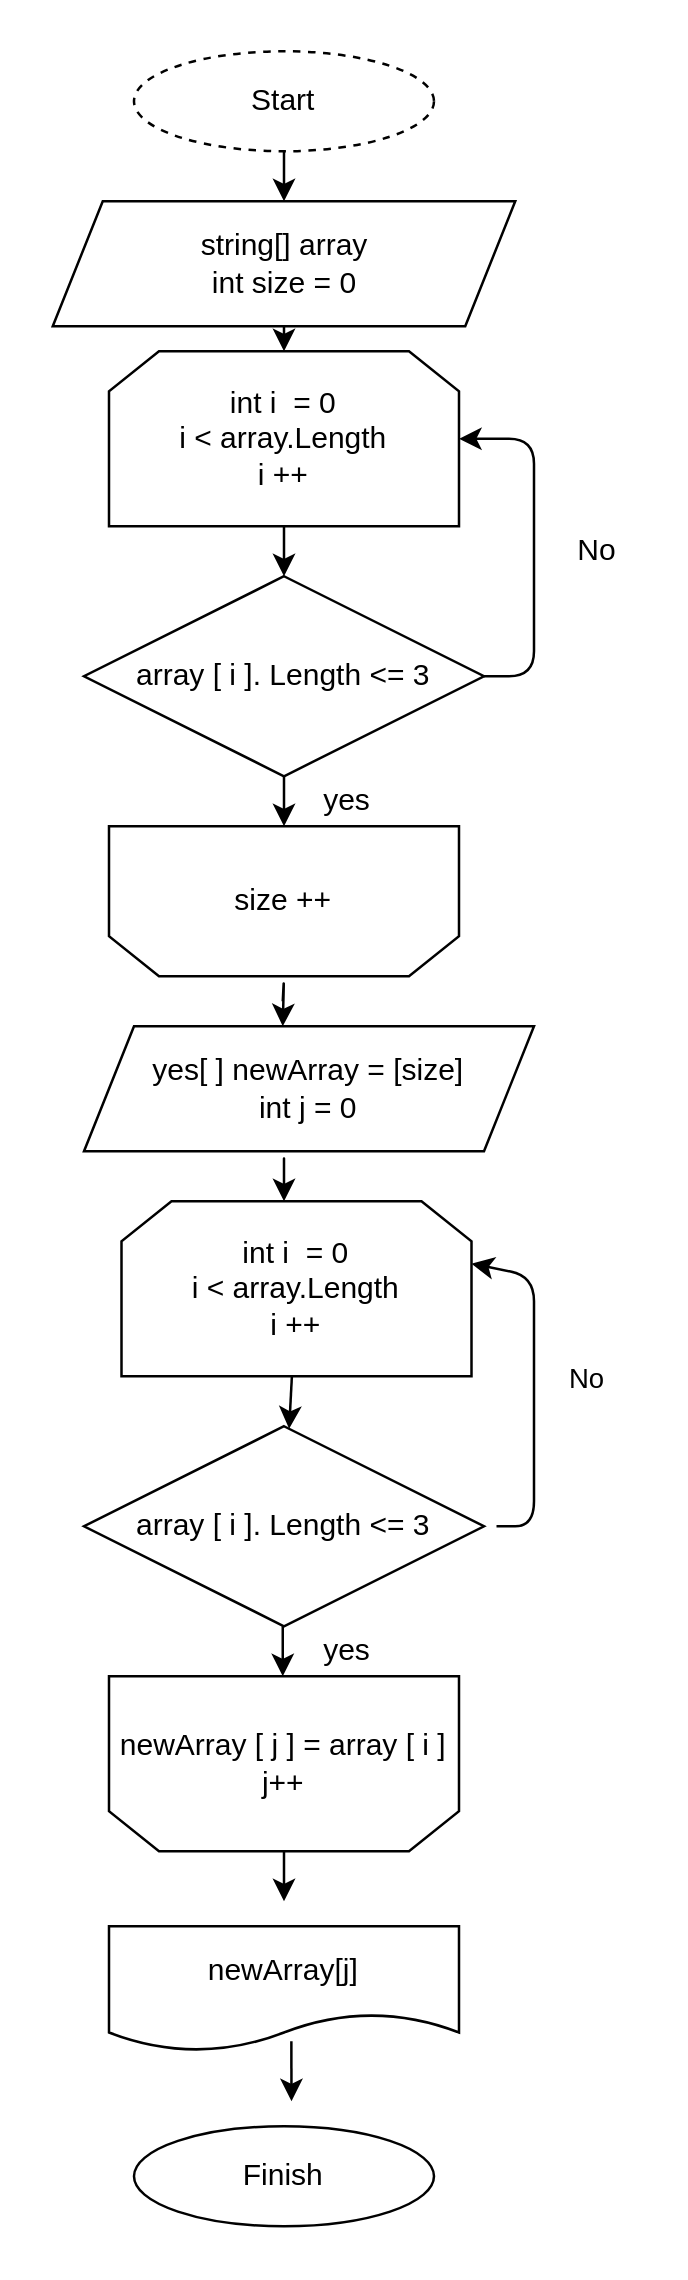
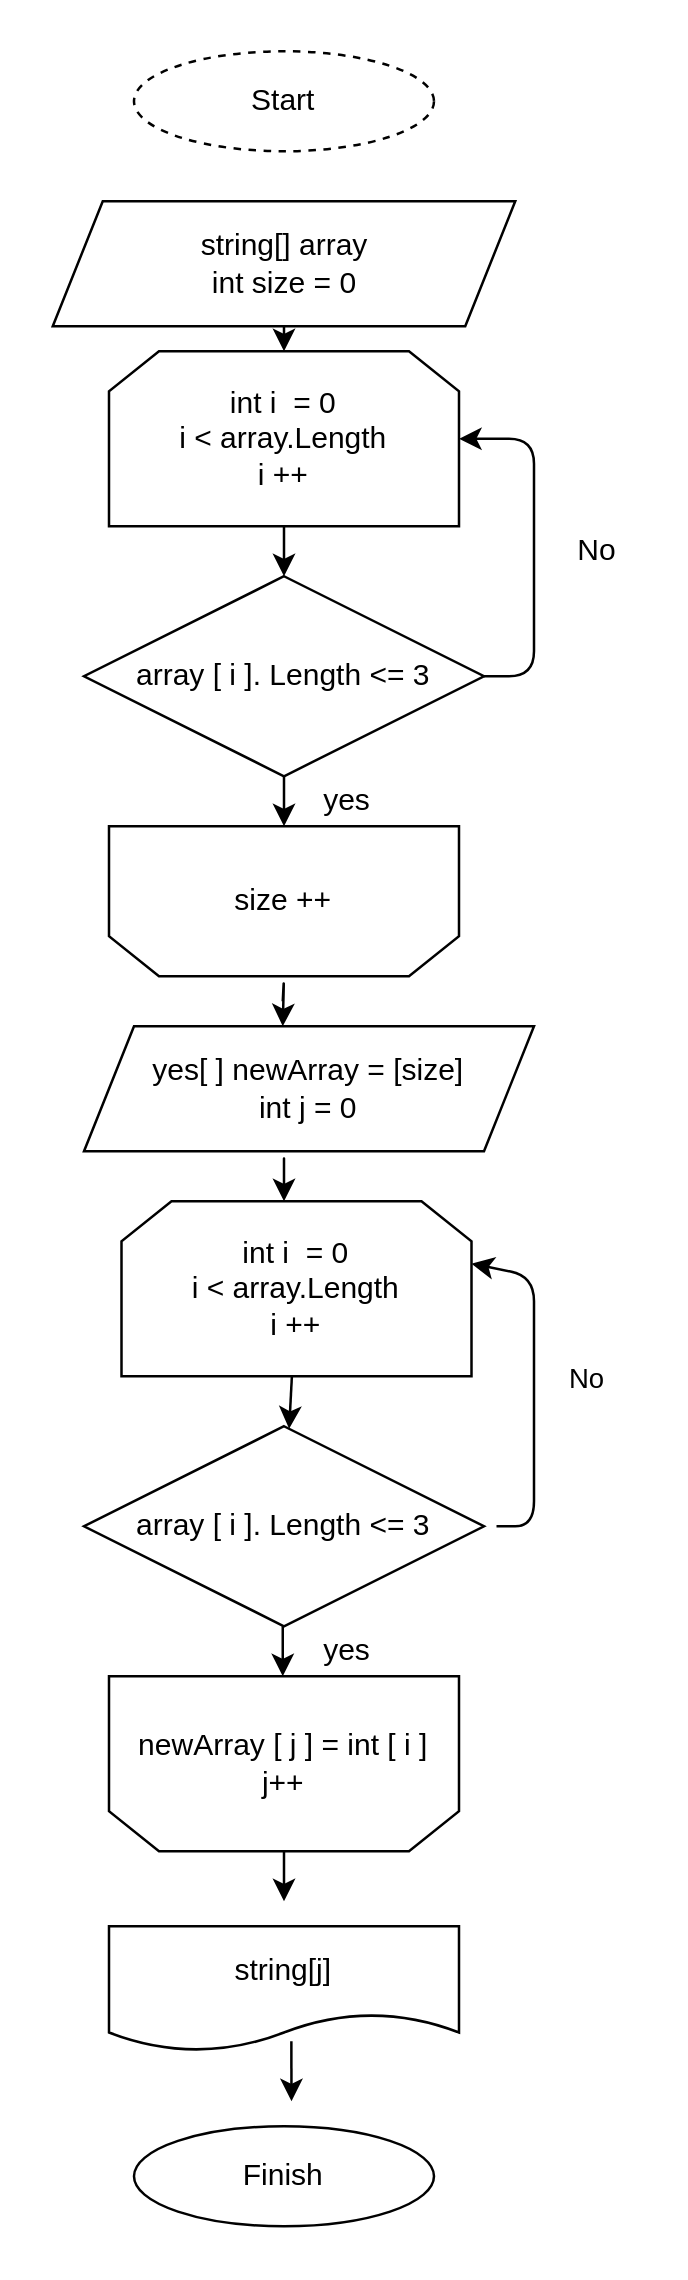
edge "Start" -> "string[] array int size = 0": removed
node "newArray [ j ] = array [ i ] j++": label "newArray [ j ] = array [ i ] j++" -> "newArray [ j ] = int [ i ] j++"
node "newArray[j]": label "newArray[j]" -> "string[j]"
